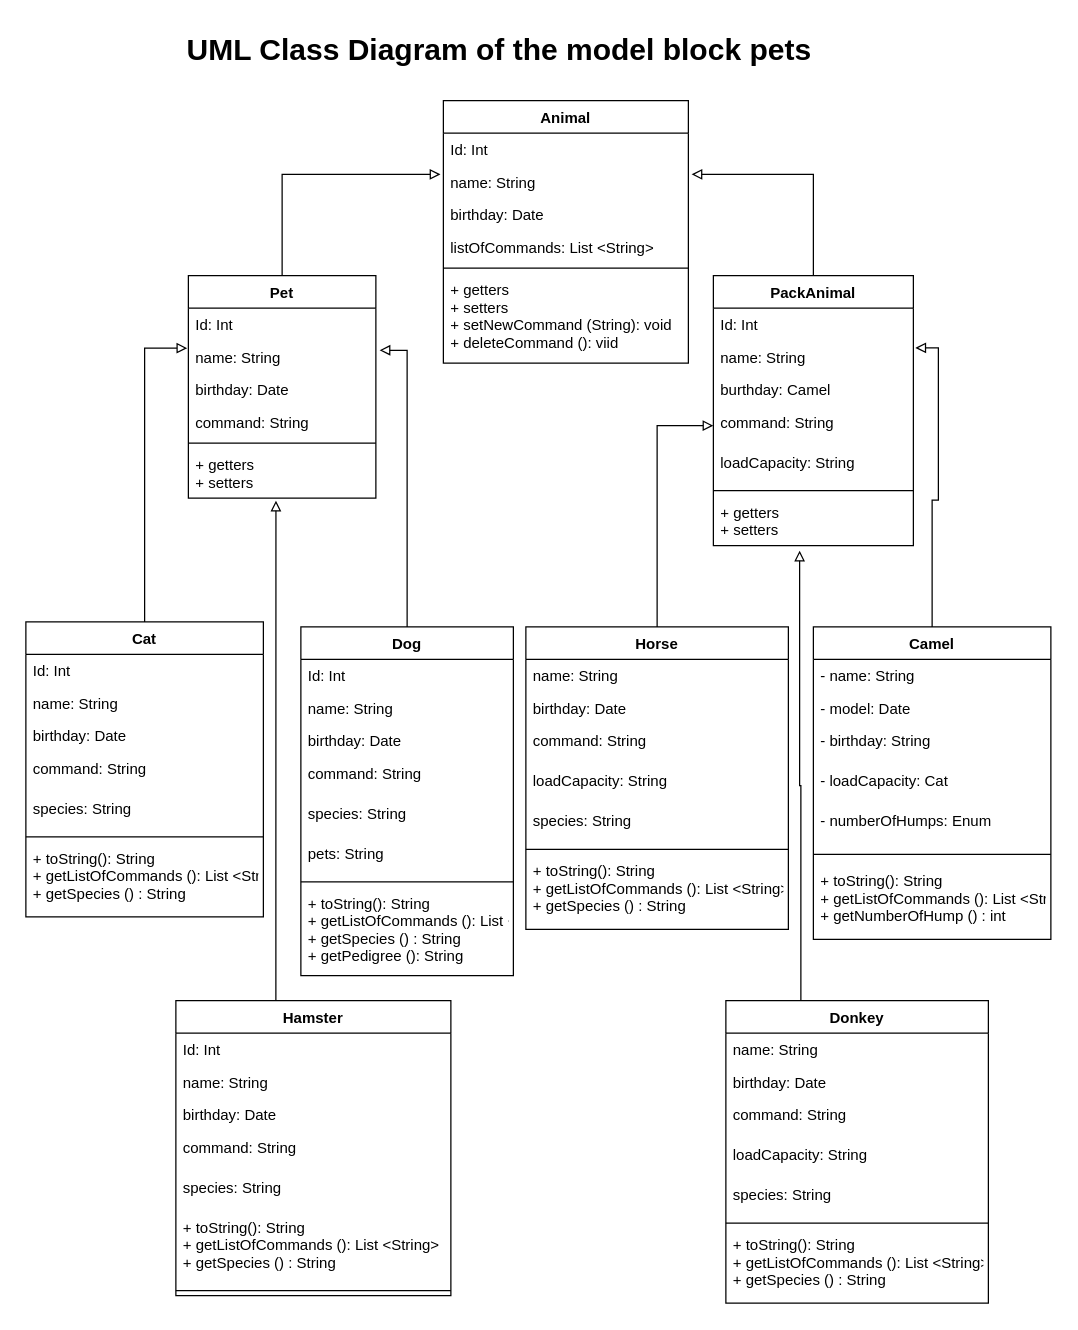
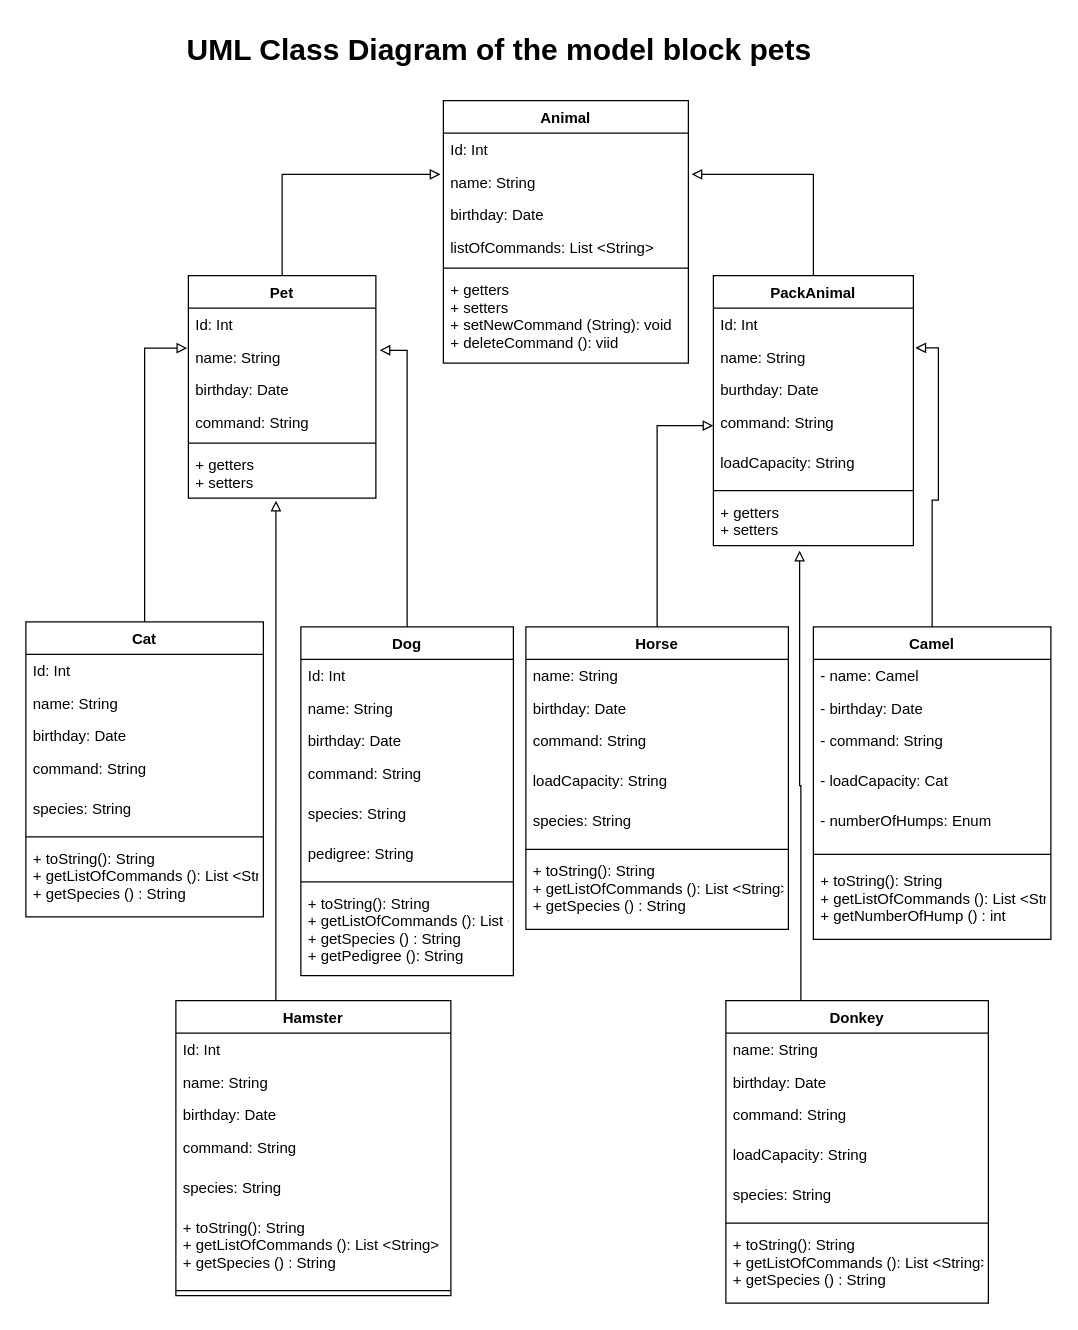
node "burthday: Camel": label "burthday: Camel" -> "burthday: Date"
node "- name: String": label "- name: String" -> "- name: Camel"
node "- model: Date": label "- model: Date" -> "- birthday: Date"
node "- birthday: String": label "- birthday: String" -> "- command: String"
node "pets: String": label "pets: String" -> "pedigree: String"
